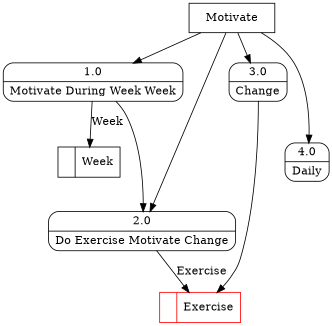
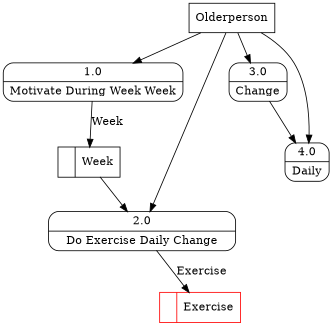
node "Motivate": label "Motivate" -> "Olderperson"
edge "1.0" -> "2.0": now "Week" -> "2.0"
edge "3.0" -> "Exercise": now "3.0" -> "4.0"
node "2.0": text "Do Exercise Motivate Change" -> "Do Exercise Daily Change"
